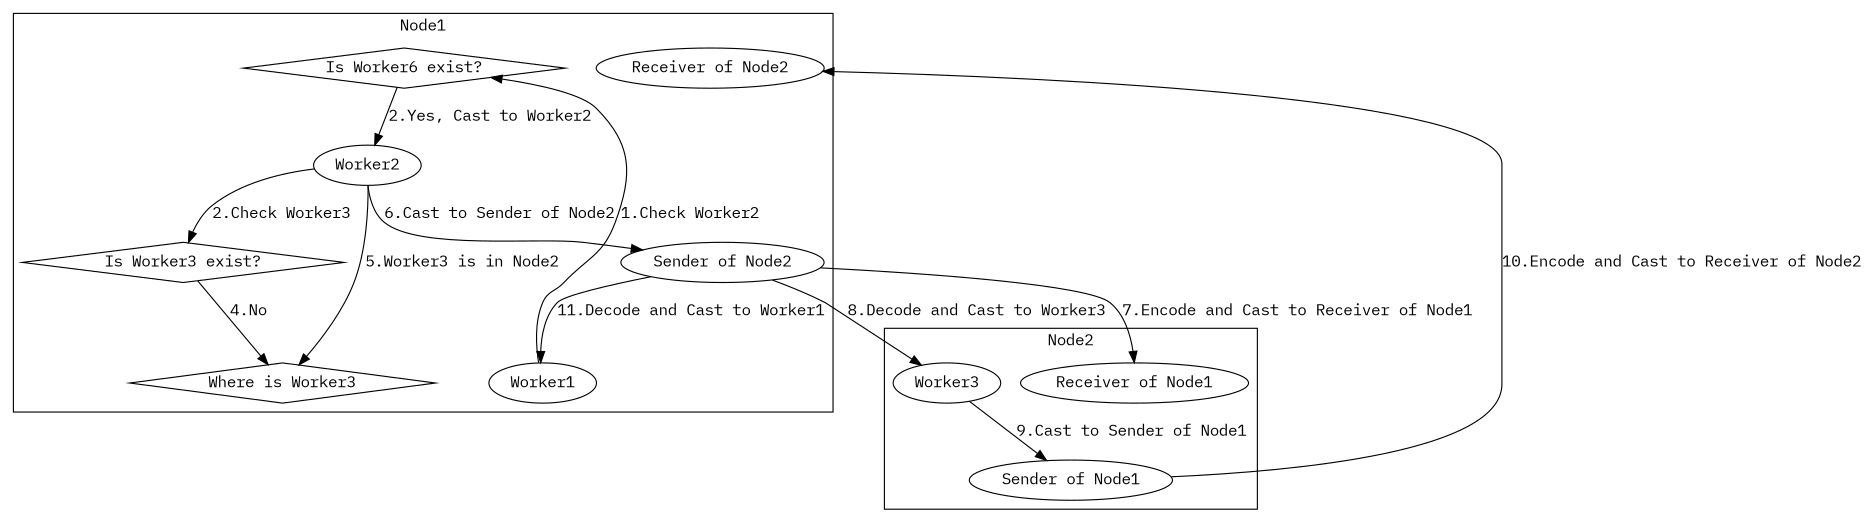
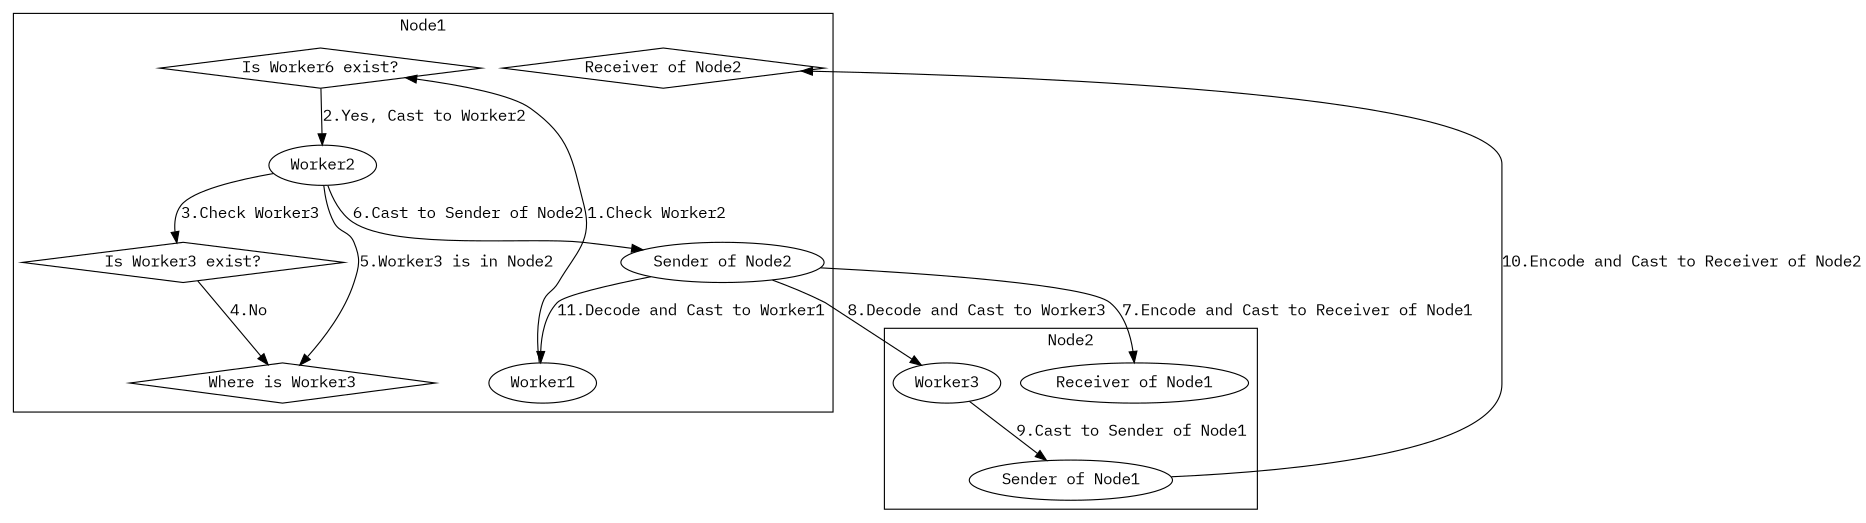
node "Receiver of Node2": shape ellipse -> diamond
edge "Worker2" -> "Is Worker3 exist?": label "2.Check Worker3" -> "3.Check Worker3"
